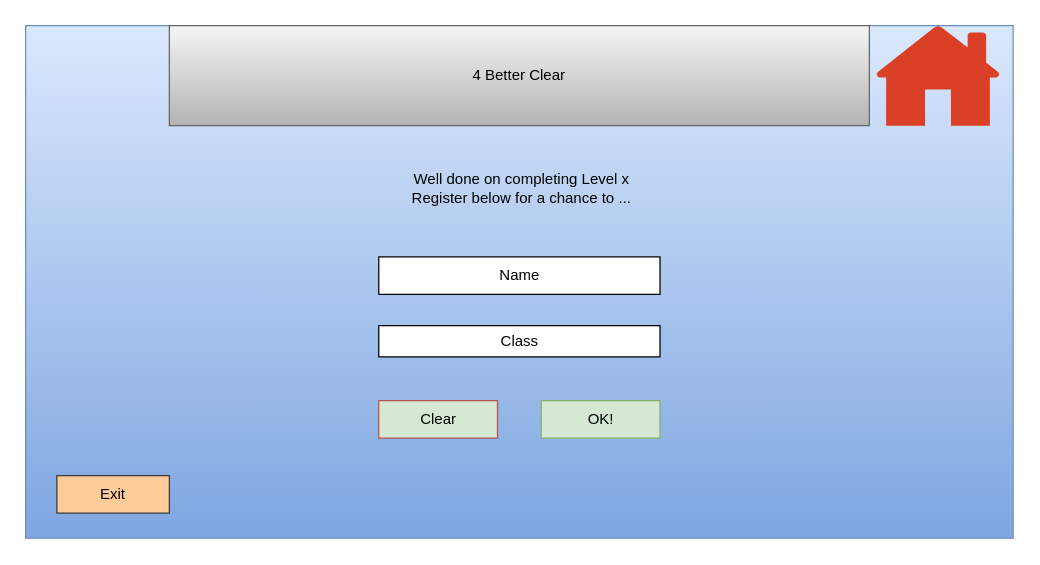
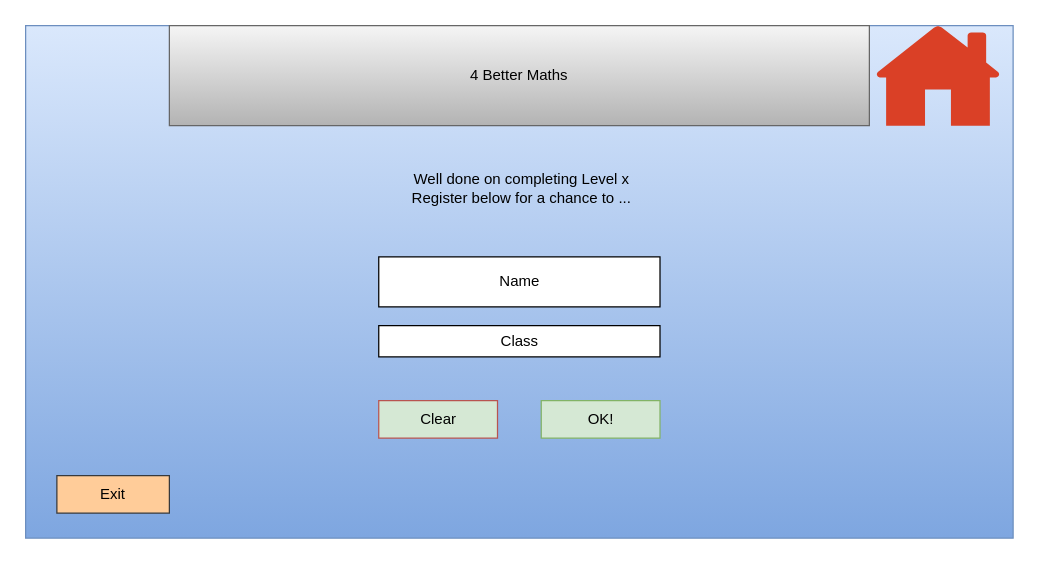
node "4 Better Clear": label "4 Better Clear" -> "4 Better Maths"
node "Name": size 281x38 -> 281x50
